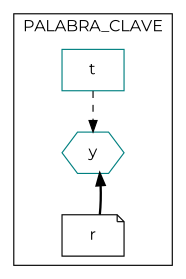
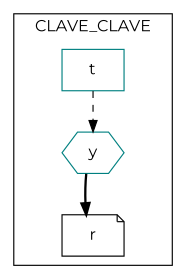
cluster "PALABRA_CLAVE": label "PALABRA_CLAVE" -> "CLAVE_CLAVE"
edge "r" -> "y": reversed
